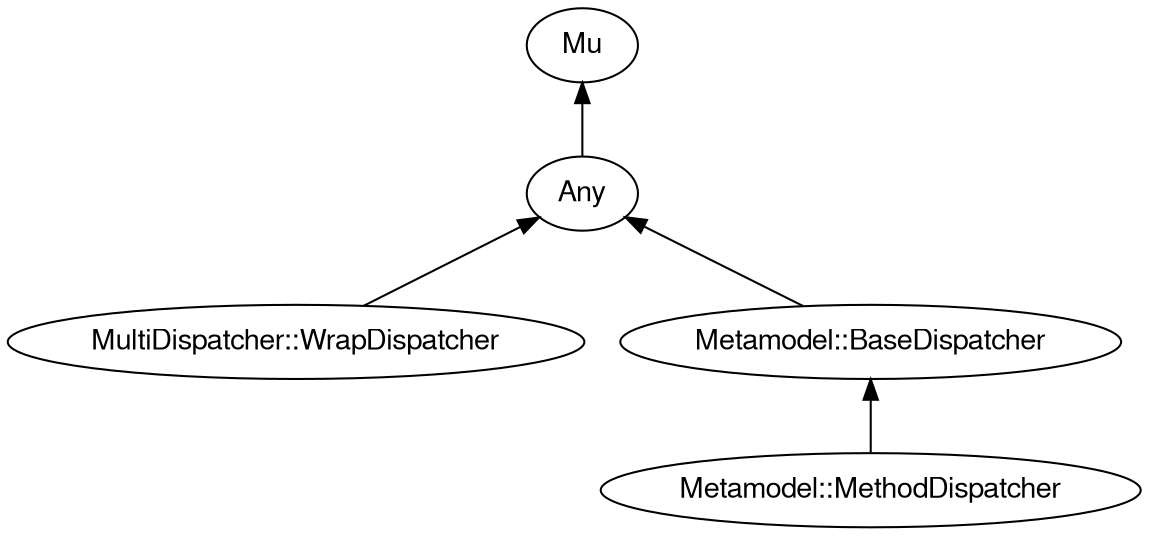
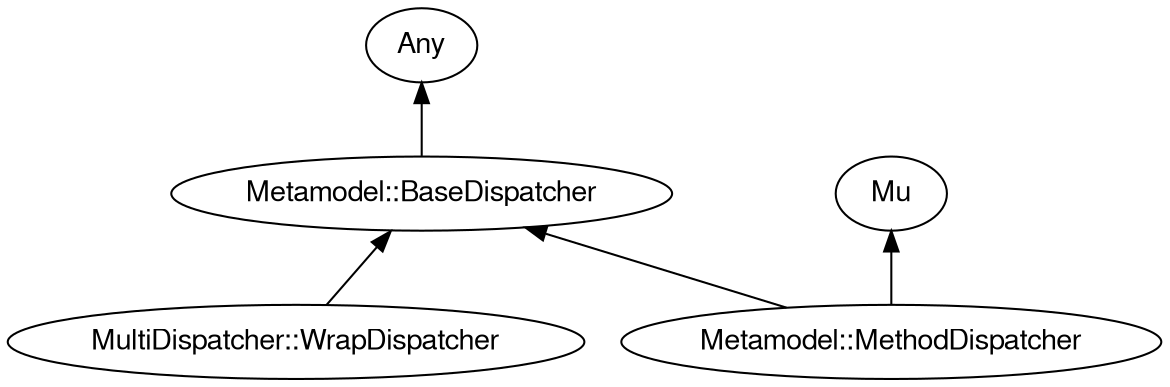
edge "Any" -> "Mu": now "Metamodel::MethodDispatcher" -> "Mu"
edge "MultiDispatcher::WrapDispatcher" -> "Any": now "MultiDispatcher::WrapDispatcher" -> "Metamodel::BaseDispatcher"
